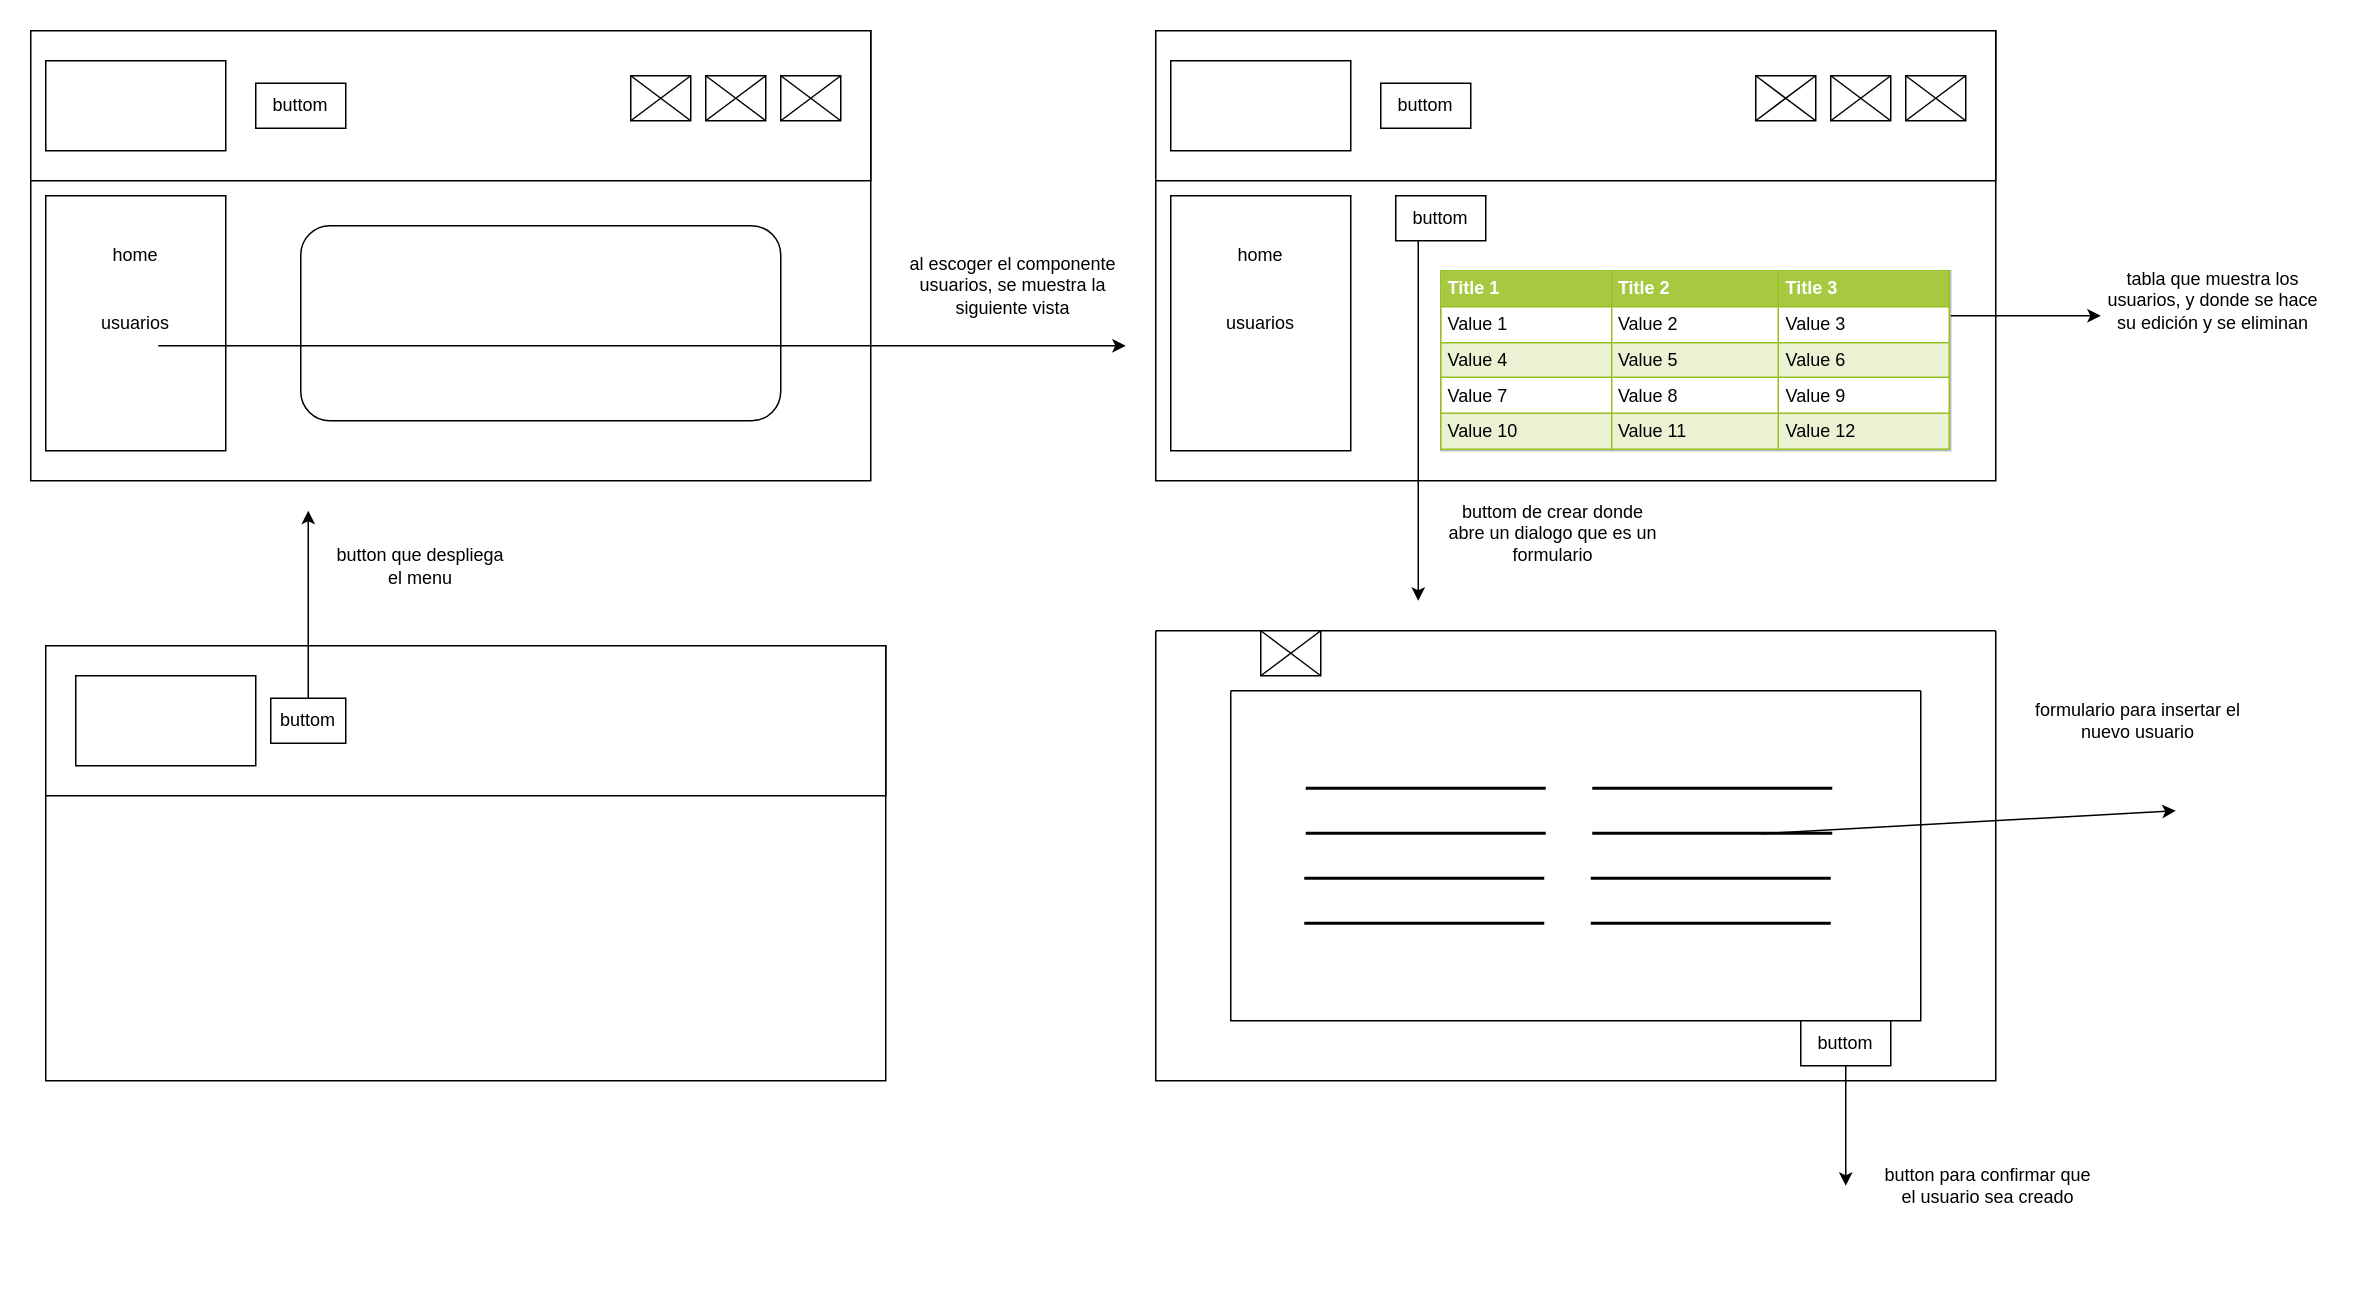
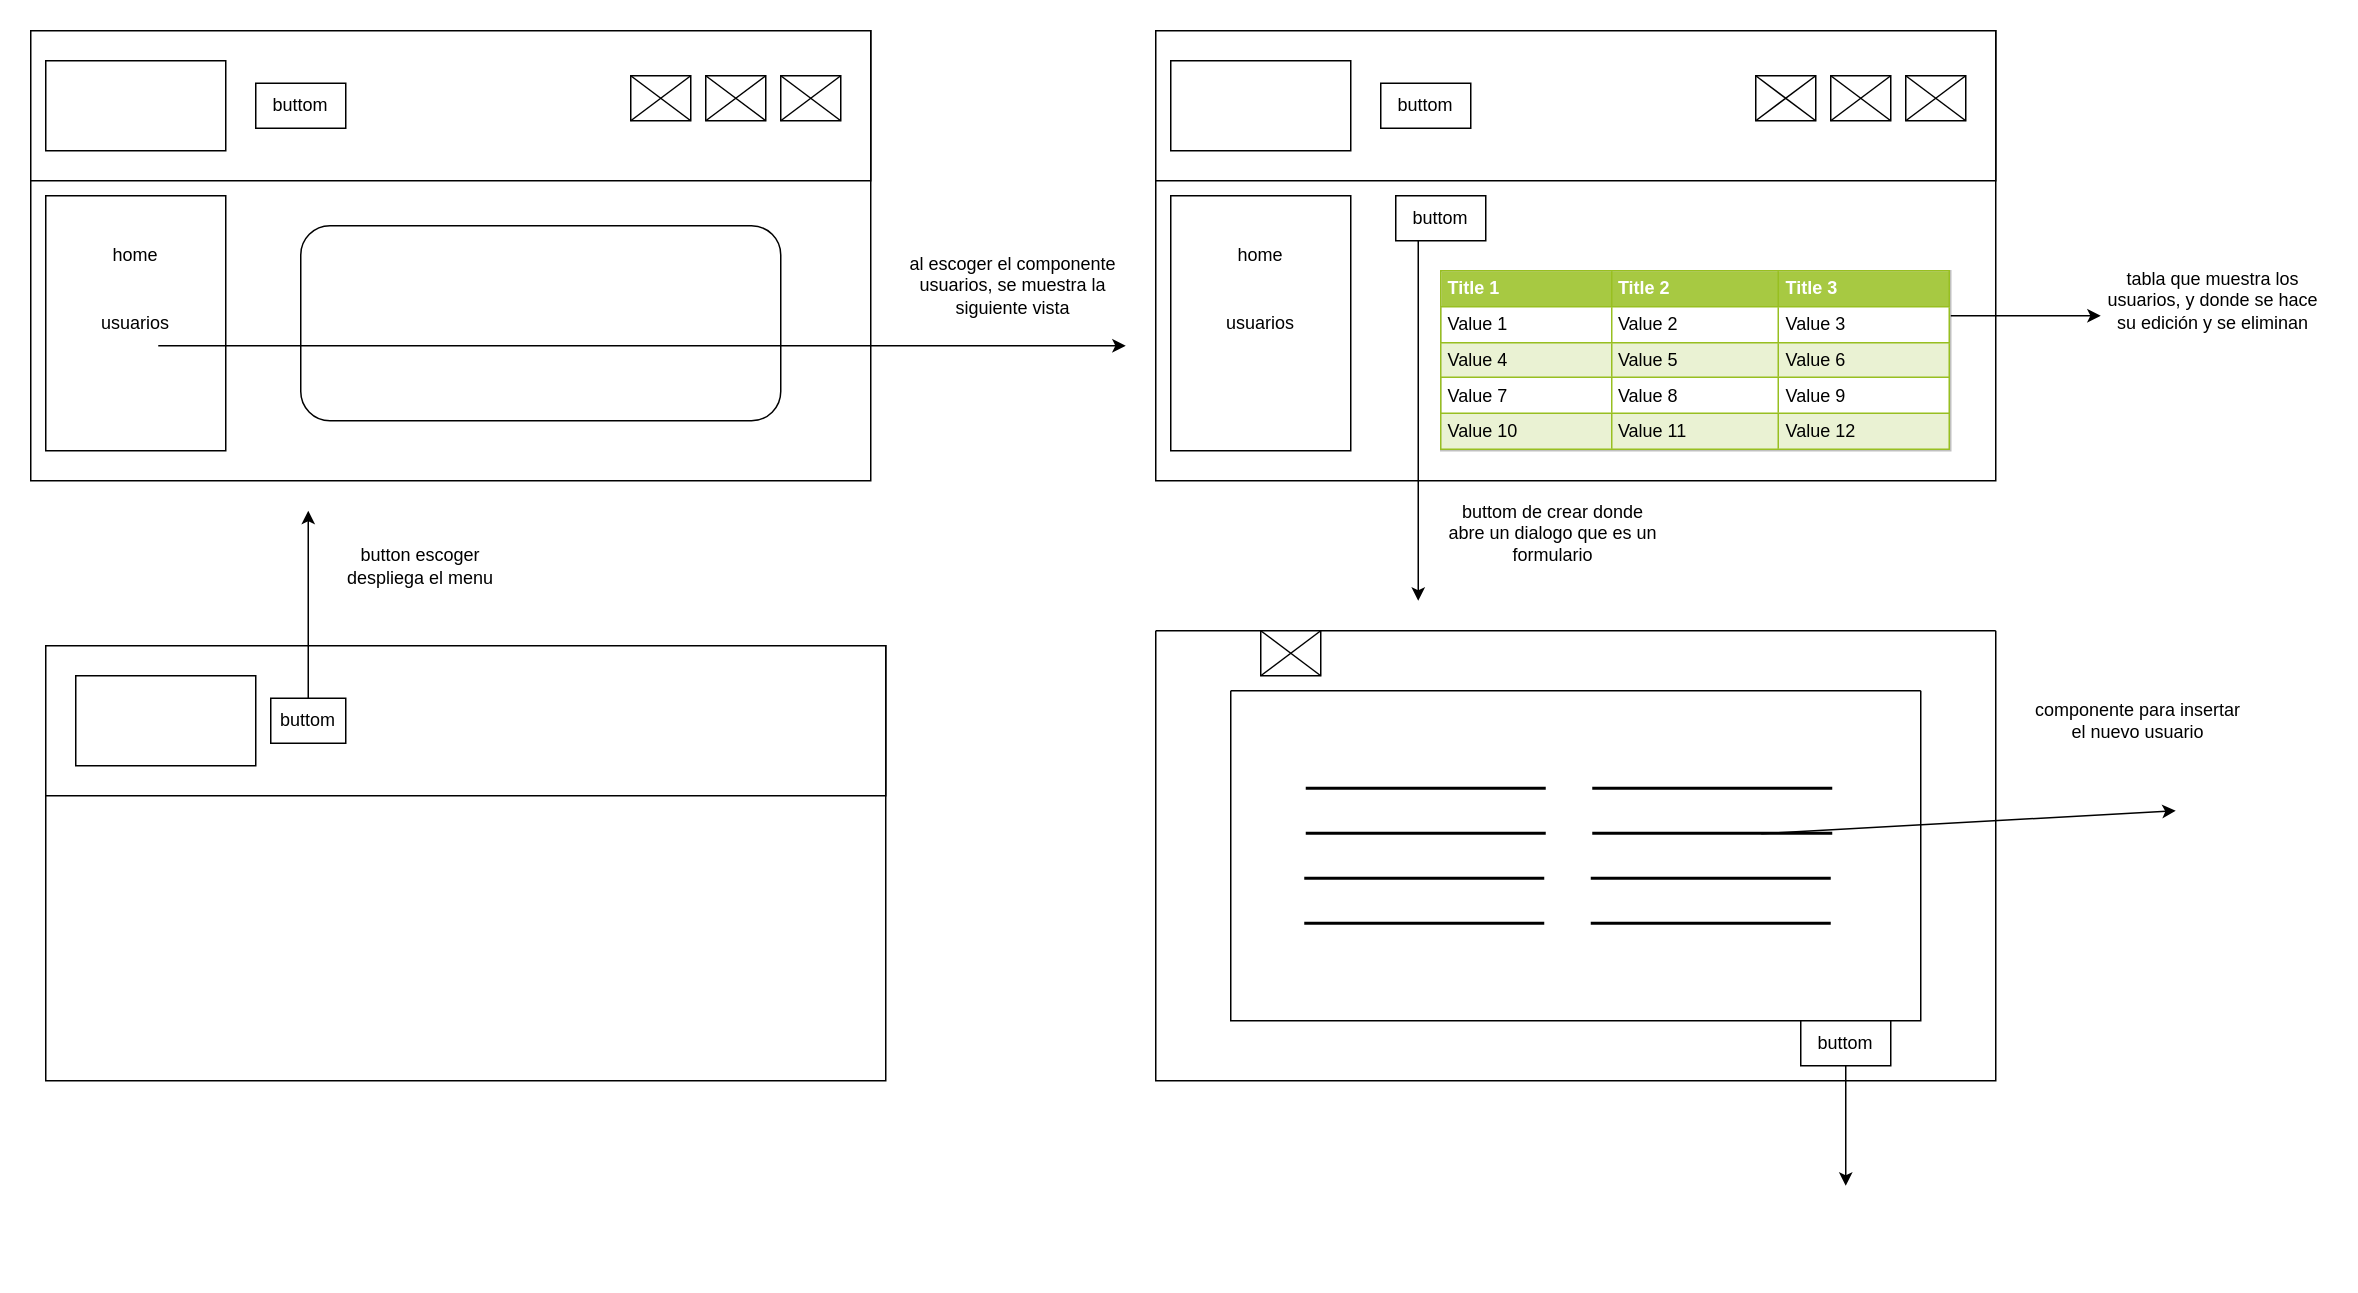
node "button que despliega el menu": label "button que despliega el menu" -> "button escoger despliega el menu"
node "formulario para insertar el nuevo usuario": label "formulario para insertar el nuevo usuario" -> "componente para insertar el nuevo usuario"
node "button para confirmar que el usuario sea creado": removed
